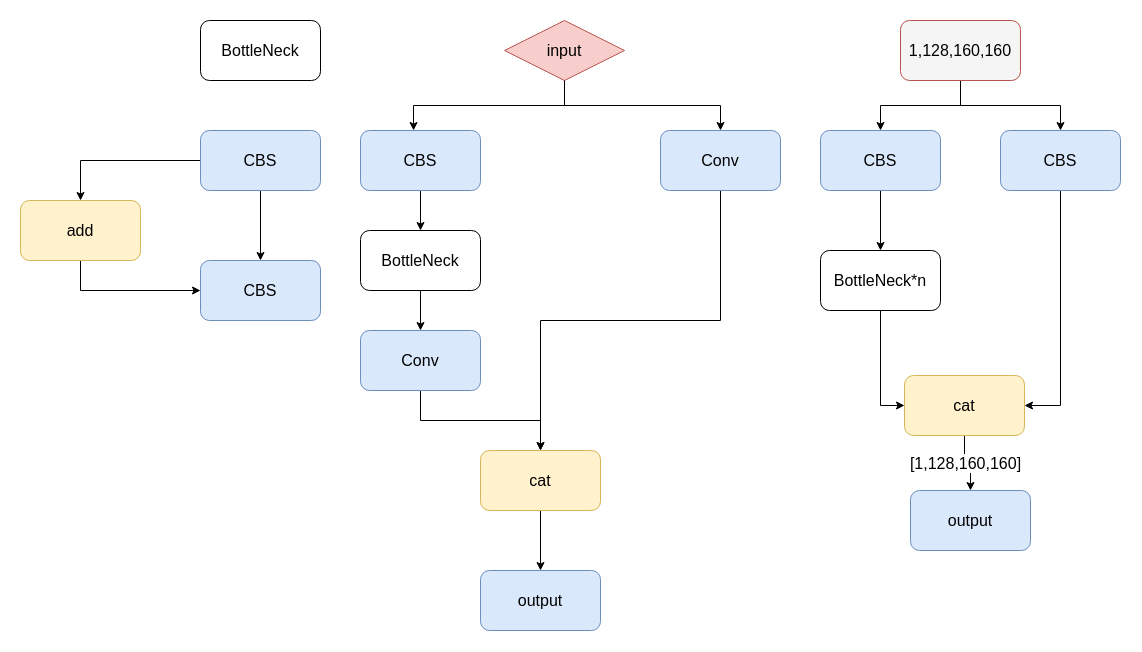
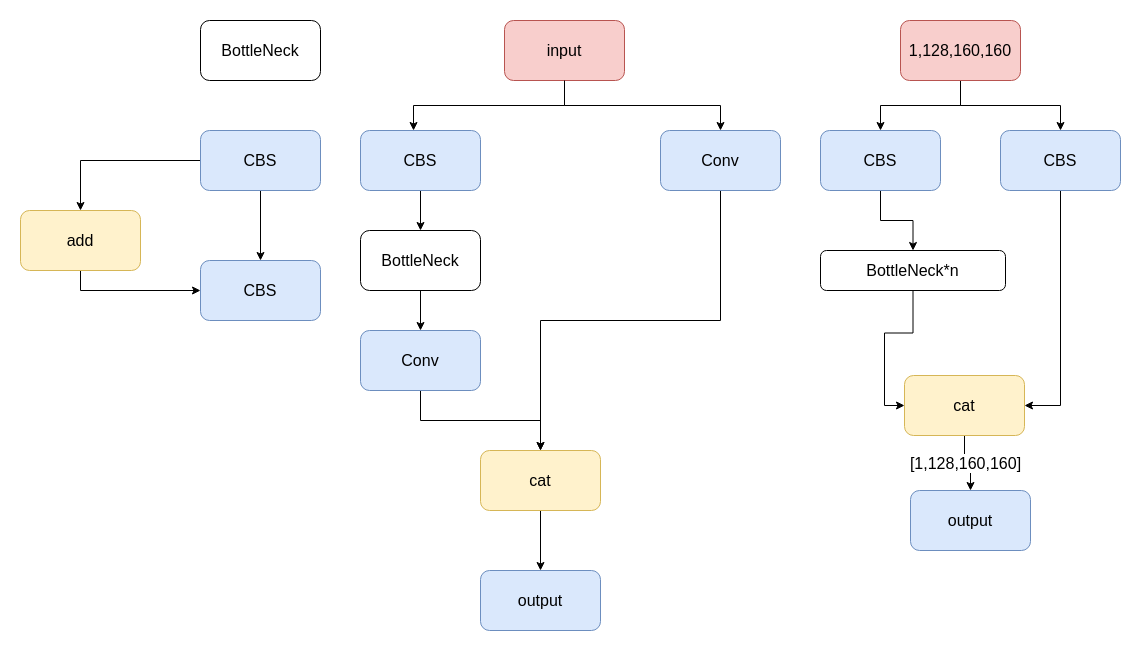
node "input": shape diamond -> rounded rectangle
node "1,128,160,160": fillcolor #f5f5f5 -> #f8cecc
node "add": moved (81, 231) -> (81, 241)
node "BottleNeck*n": size 120x60 -> 185x40
